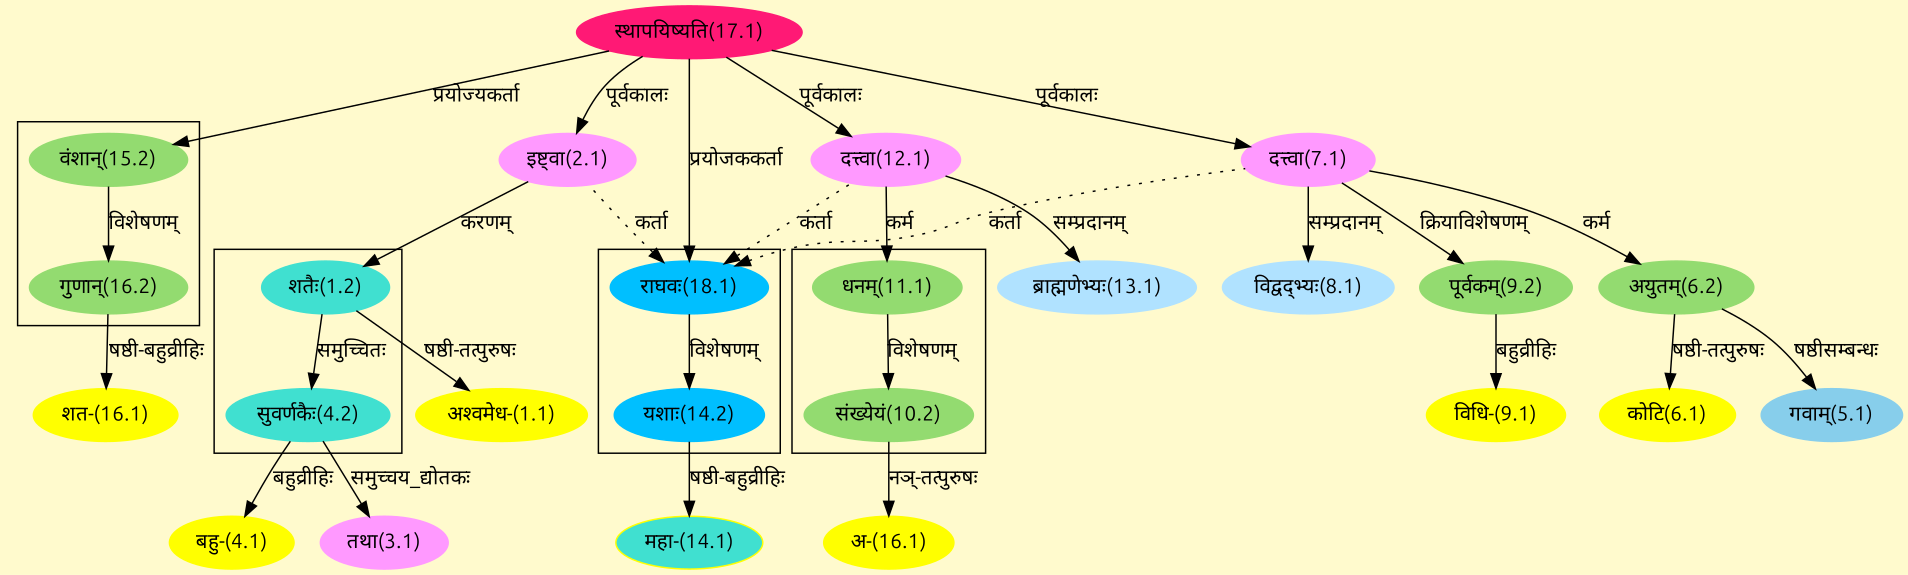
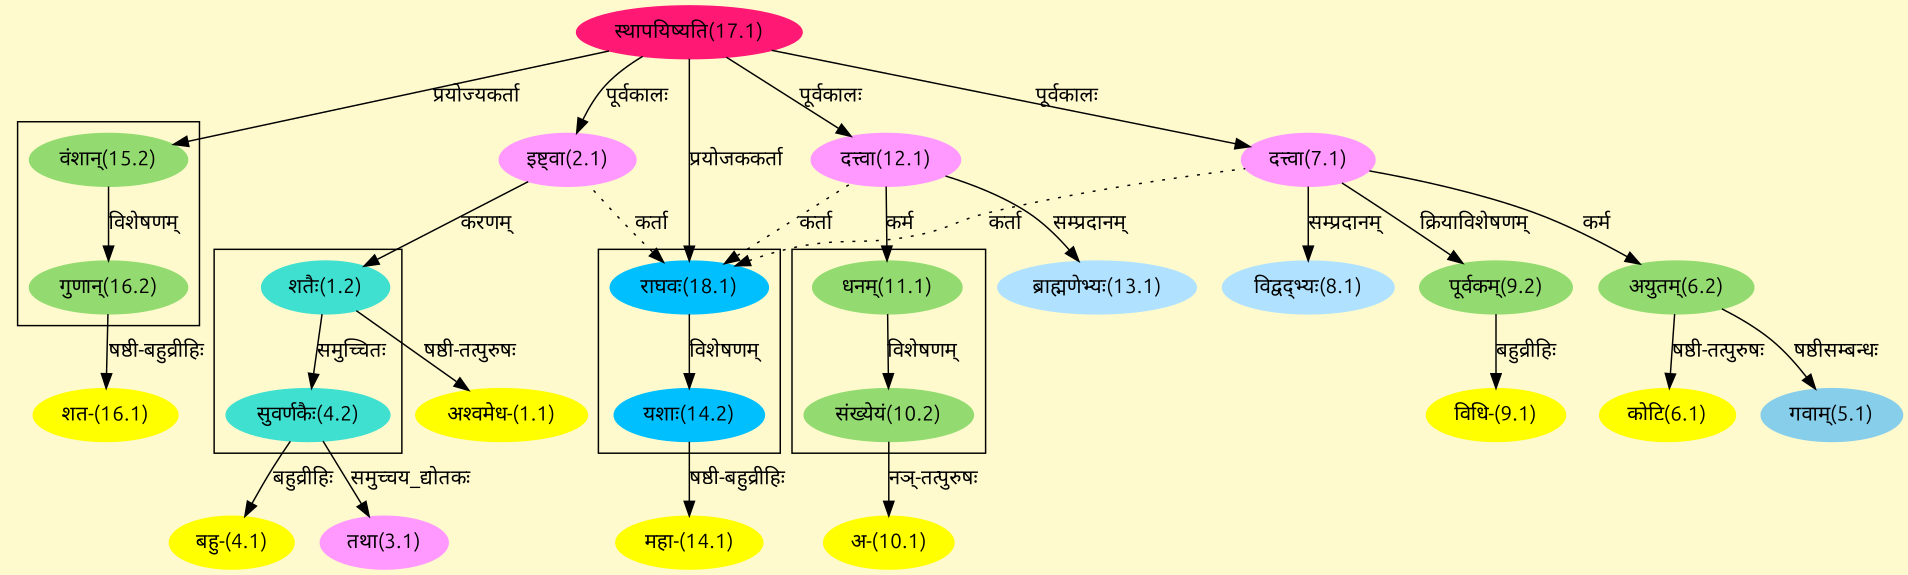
node "महा-(14.1)": fillcolor #40e0d0 -> #ffff00
node "अ-(16.1)": label "अ-(16.1)" -> "अ-(10.1)"
